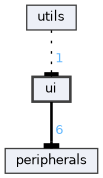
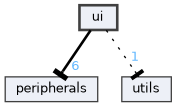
edge "utils" -> "ui": reversed
